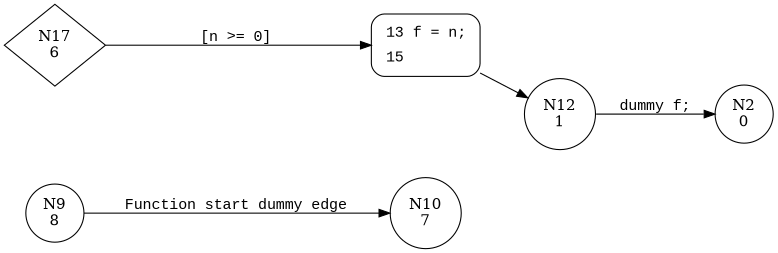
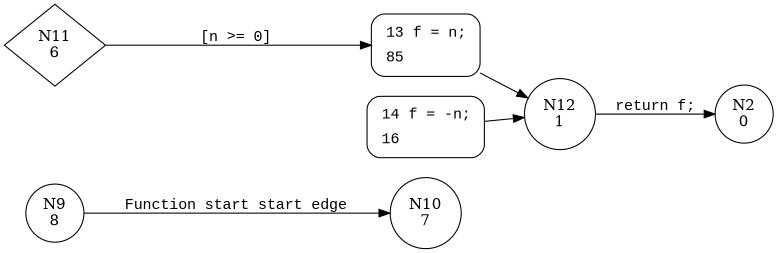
node "N17 6": label "N17 6" -> "N11 6"
node "13": text "15" -> "85"
edge "N12 1" -> "N2 0": label "dummy f;" -> "return f;"
node "14": added
edge "N9 8" -> "N10 7": label "Function start dummy edge" -> "Function start start edge"
